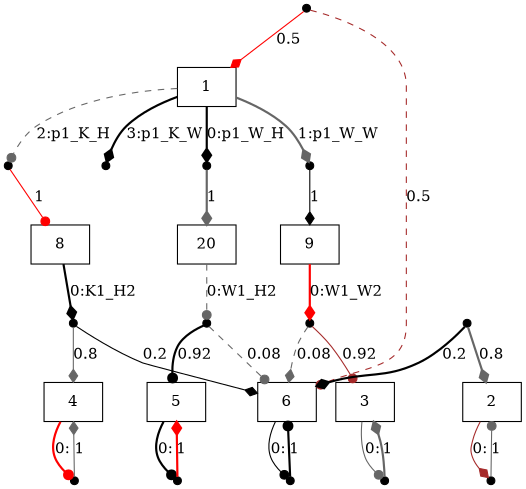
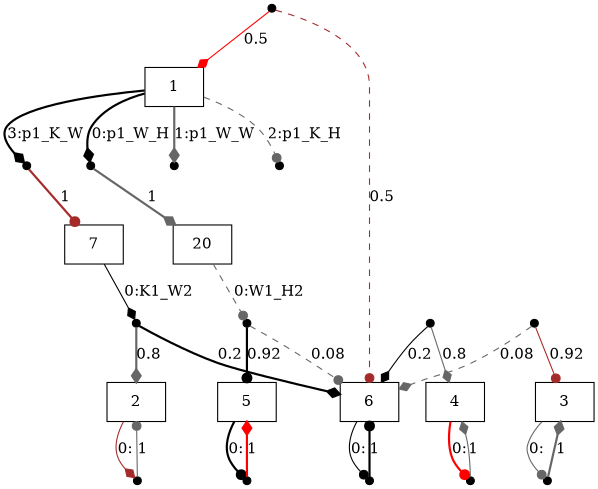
node "8": removed
node "7": added
node "9": removed
